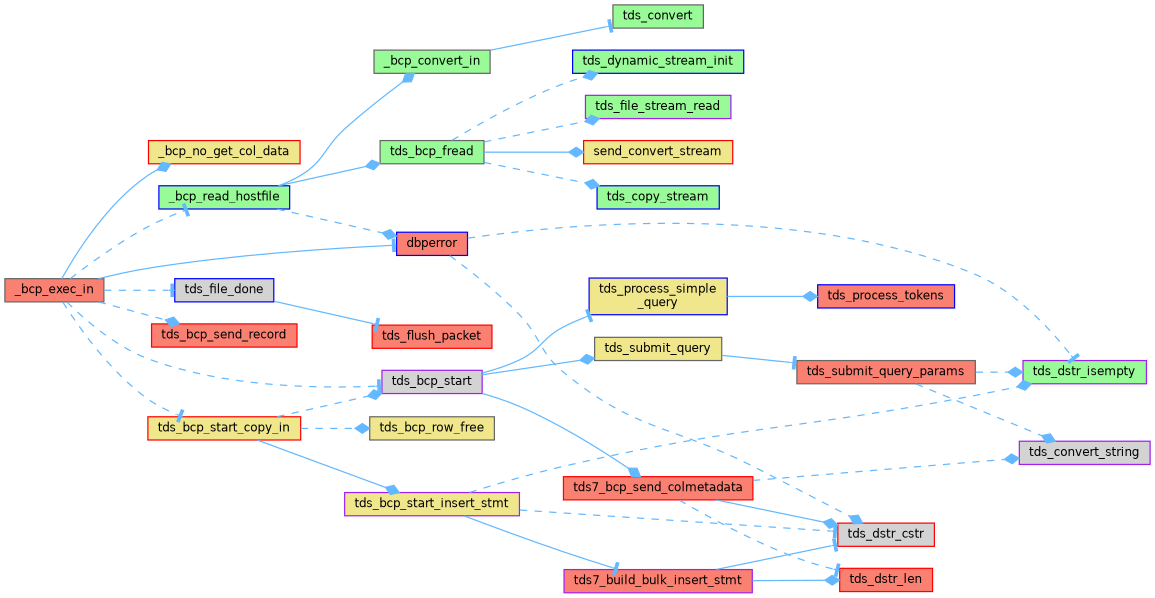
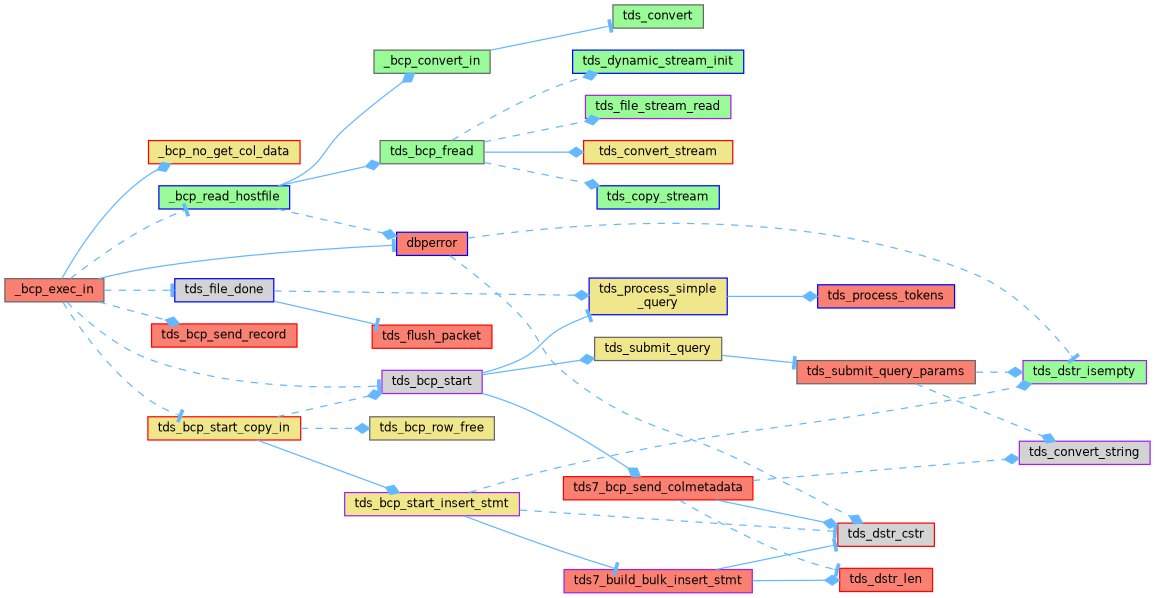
node "send_convert_stream": label "send_convert_stream" -> "tds_convert_stream"
edge "tds_file_done" -> "tds_process_simple _query": added
